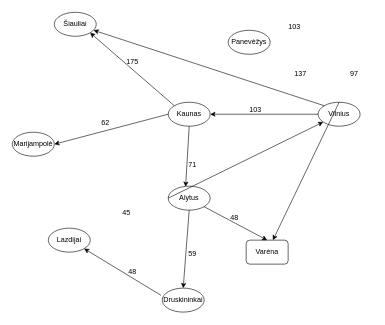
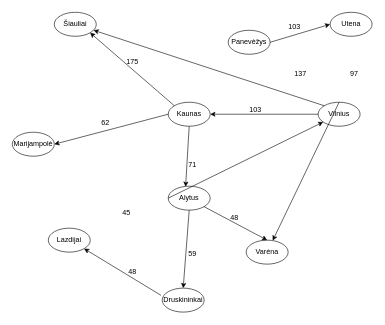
node "Utena": added
edge "Panevėžys" -> "Utena": added
node "Varėna": shape rounded rectangle -> ellipse
